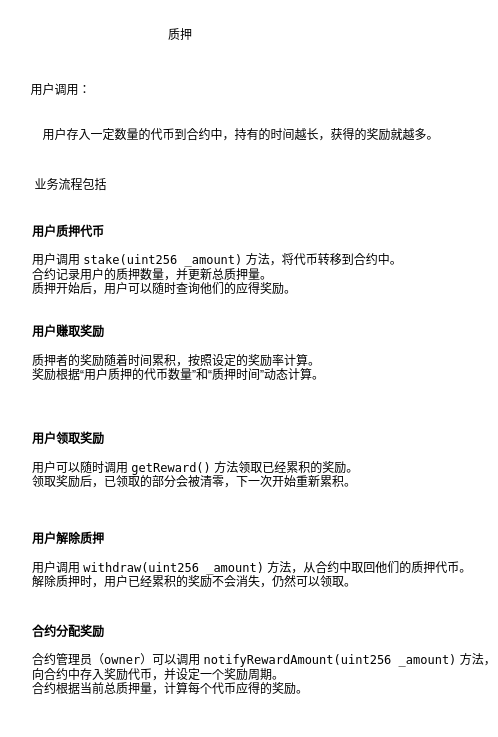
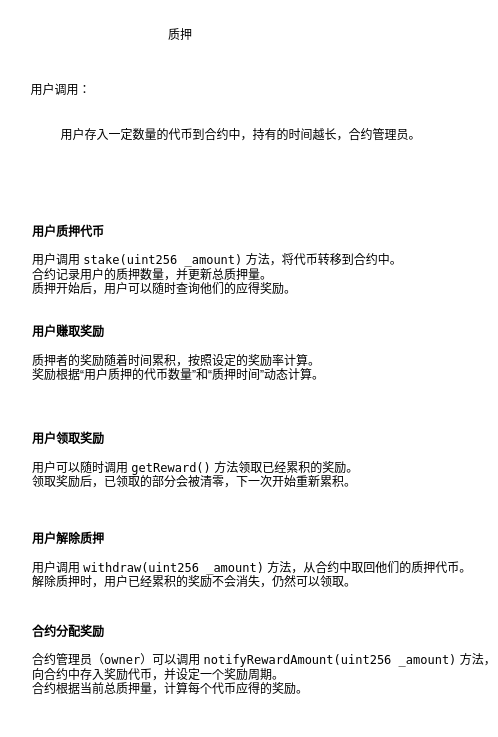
node "用户存入一定数量的代币到合约中，持有的时间越长，获得的奖励就越多。": label "用户存入一定数量的代币到合约中，持有的时间越长，获得的奖励就越多。" -> "用户存入一定数量的代币到合约中，持有的时间越长，合约管理员。"
node "业务流程包括": removed
